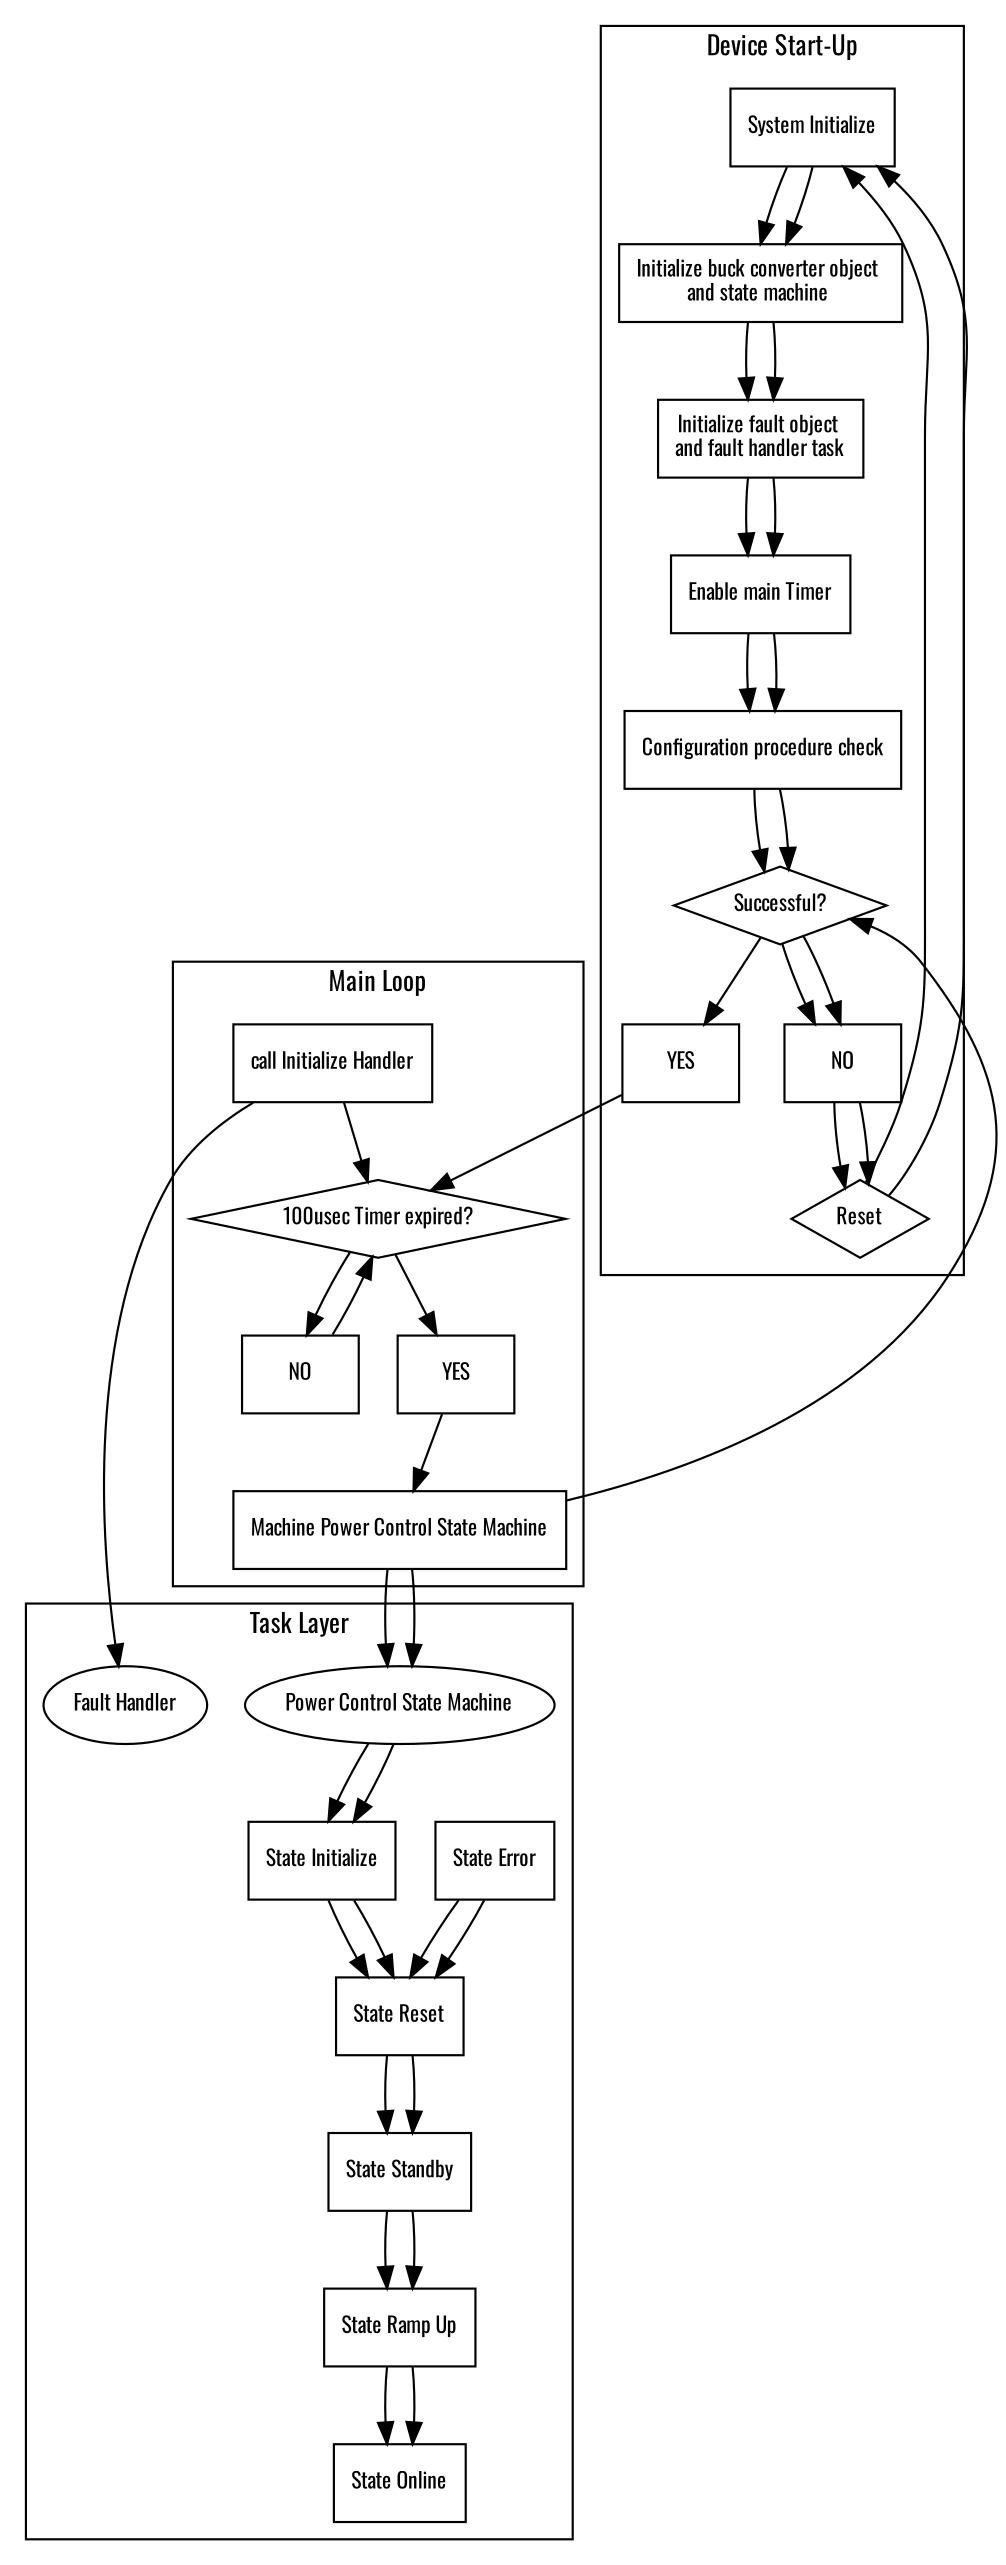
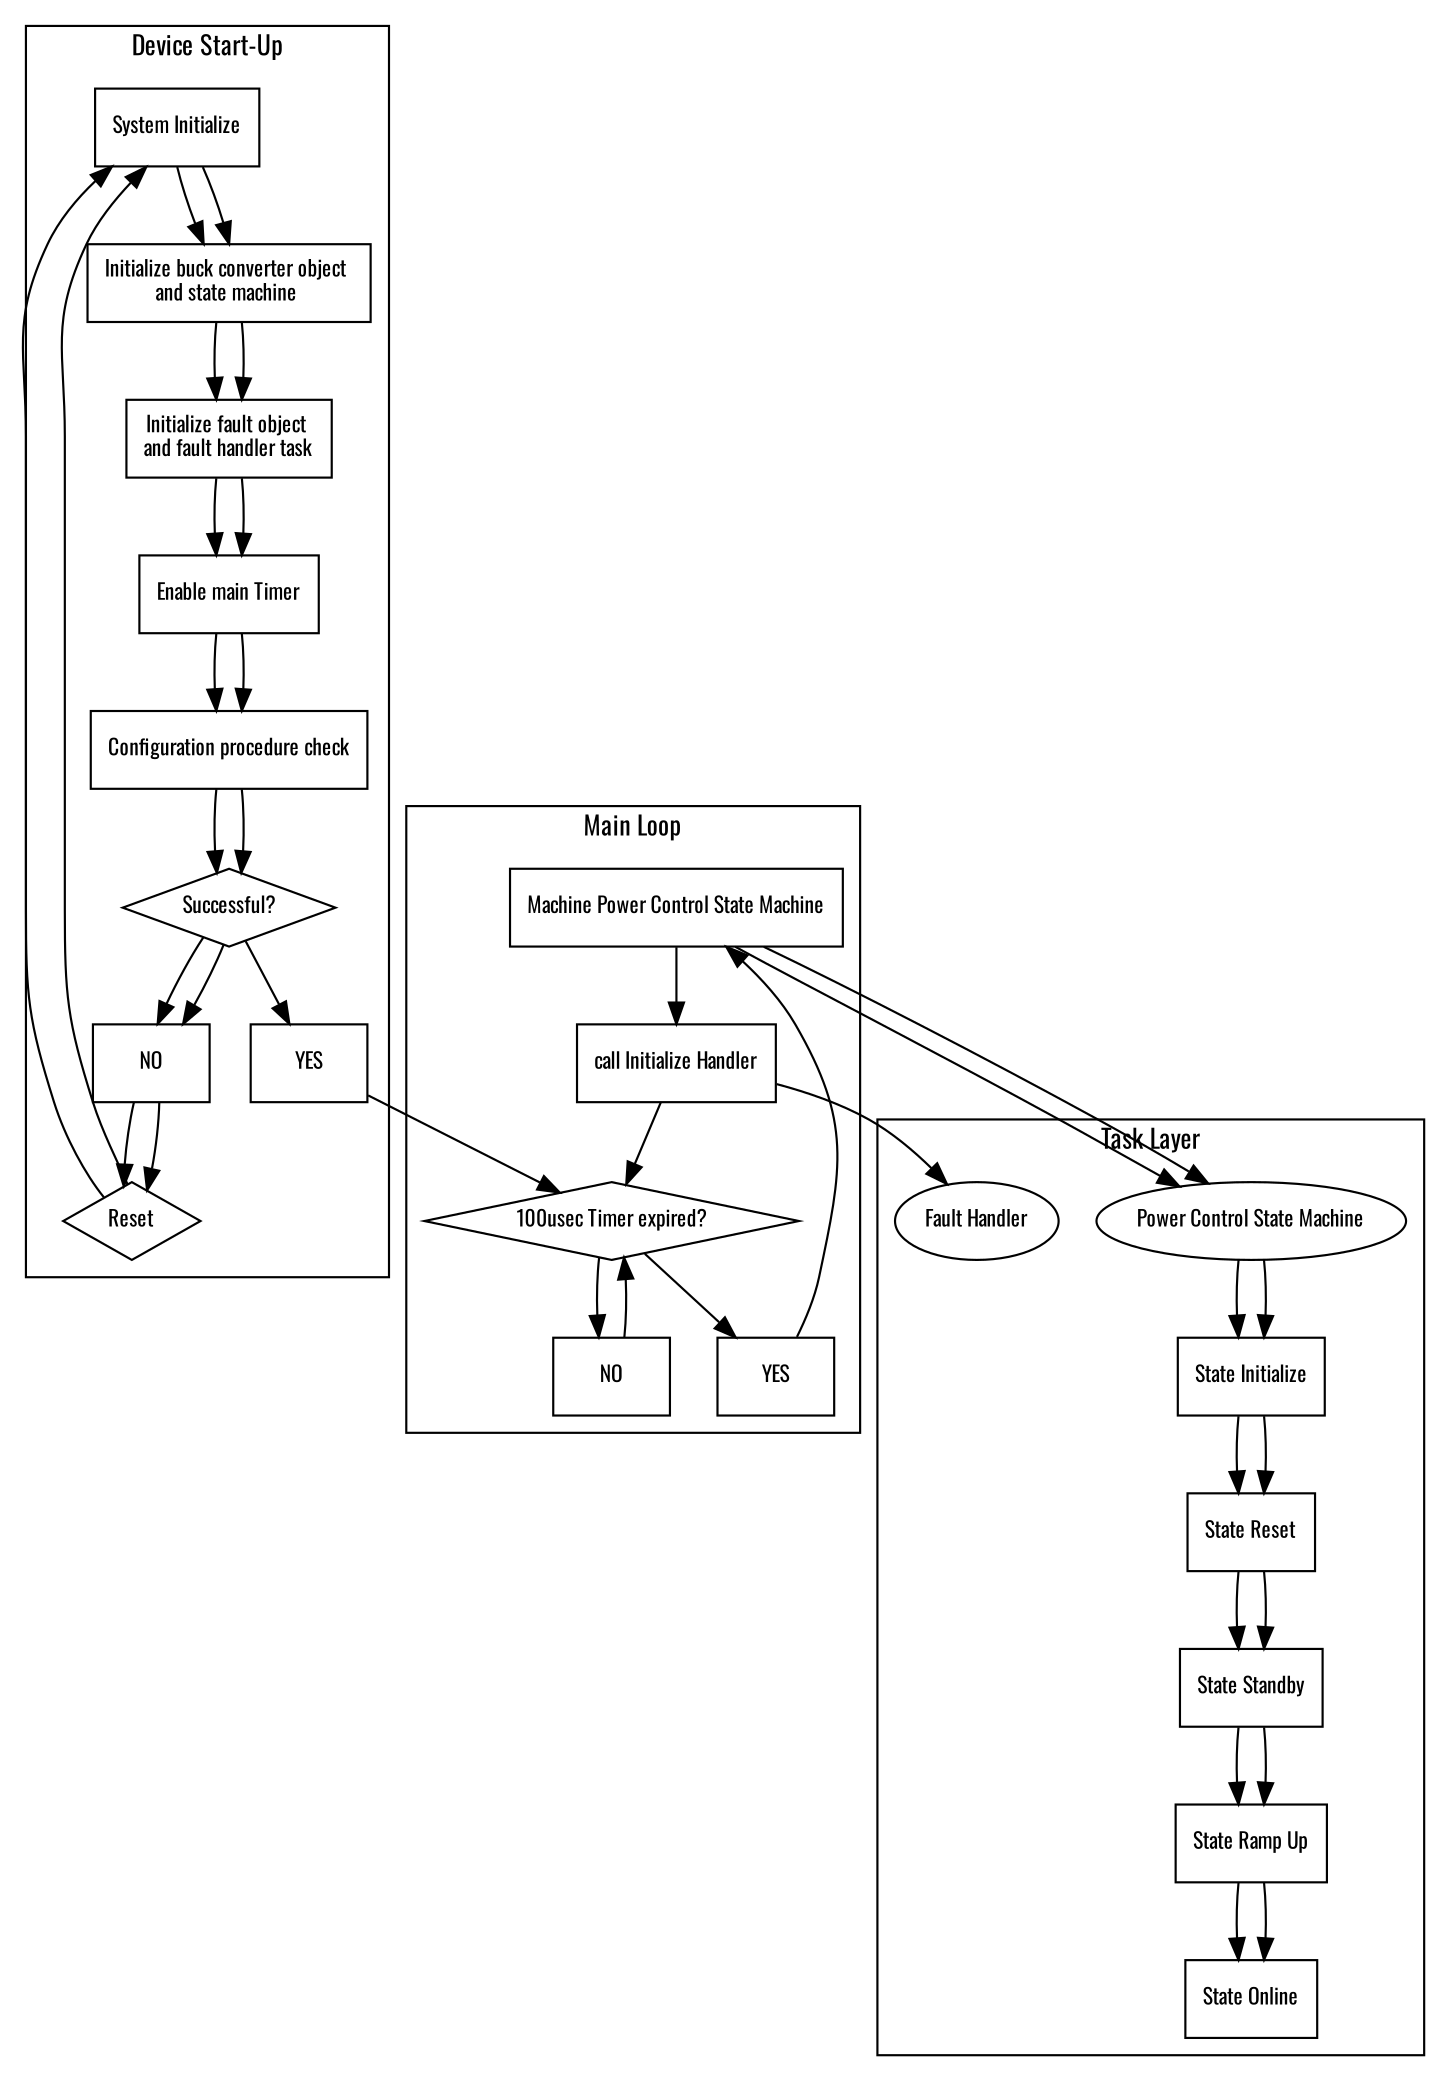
edge "Machine Power Control State Machine" -> "Successful?": now "Machine Power Control State Machine" -> "call Initialize Handler"
node "State Error": removed
